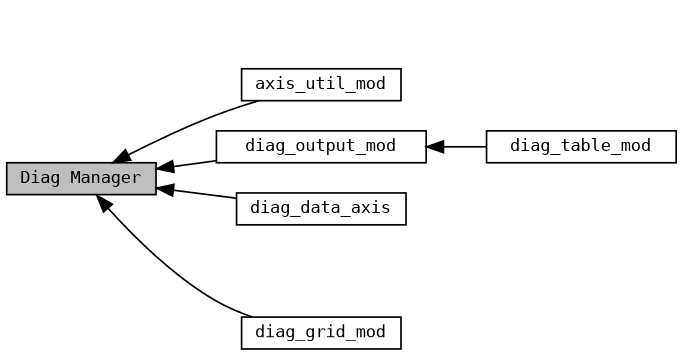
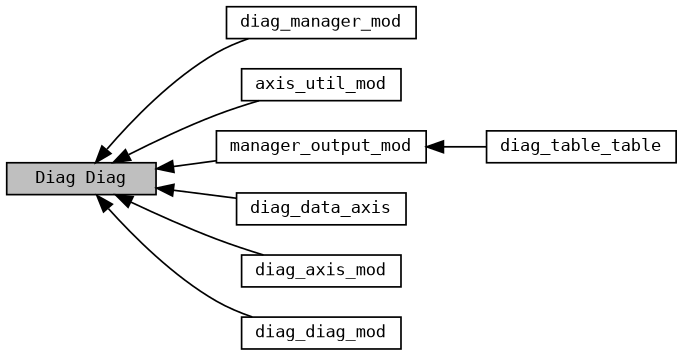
node "diag_manager_mod": added
node "diag_output_mod": label "diag_output_mod" -> "manager_output_mod"
node "diag_table_mod": label "diag_table_mod" -> "diag_table_table"
node "Diag Manager": label "Diag Manager" -> "Diag Diag"
node "diag_axis_mod": added
node "diag_grid_mod": label "diag_grid_mod" -> "diag_diag_mod"
